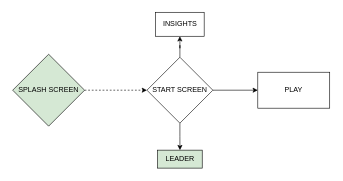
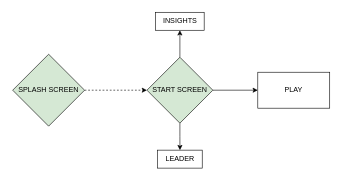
node "INSIGHTS": size 49x24 -> 49x18
node "START SCREEN": fillcolor #ffffff -> #d5e8d4
node "LEADER": fillcolor #d5e8d4 -> #ffffff
